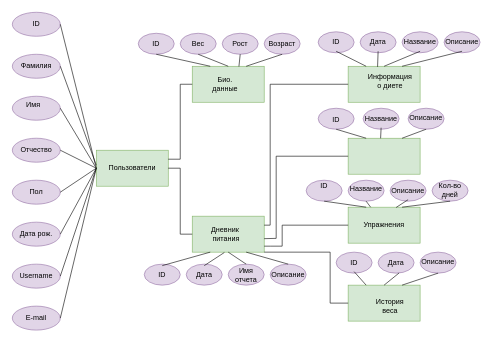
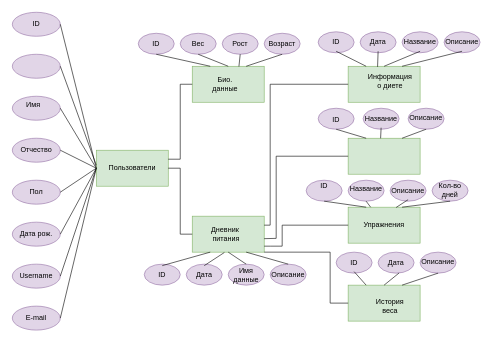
node "Фамилия": removed
node "Имя отчета": label "Имя отчета" -> "Имя данные"
